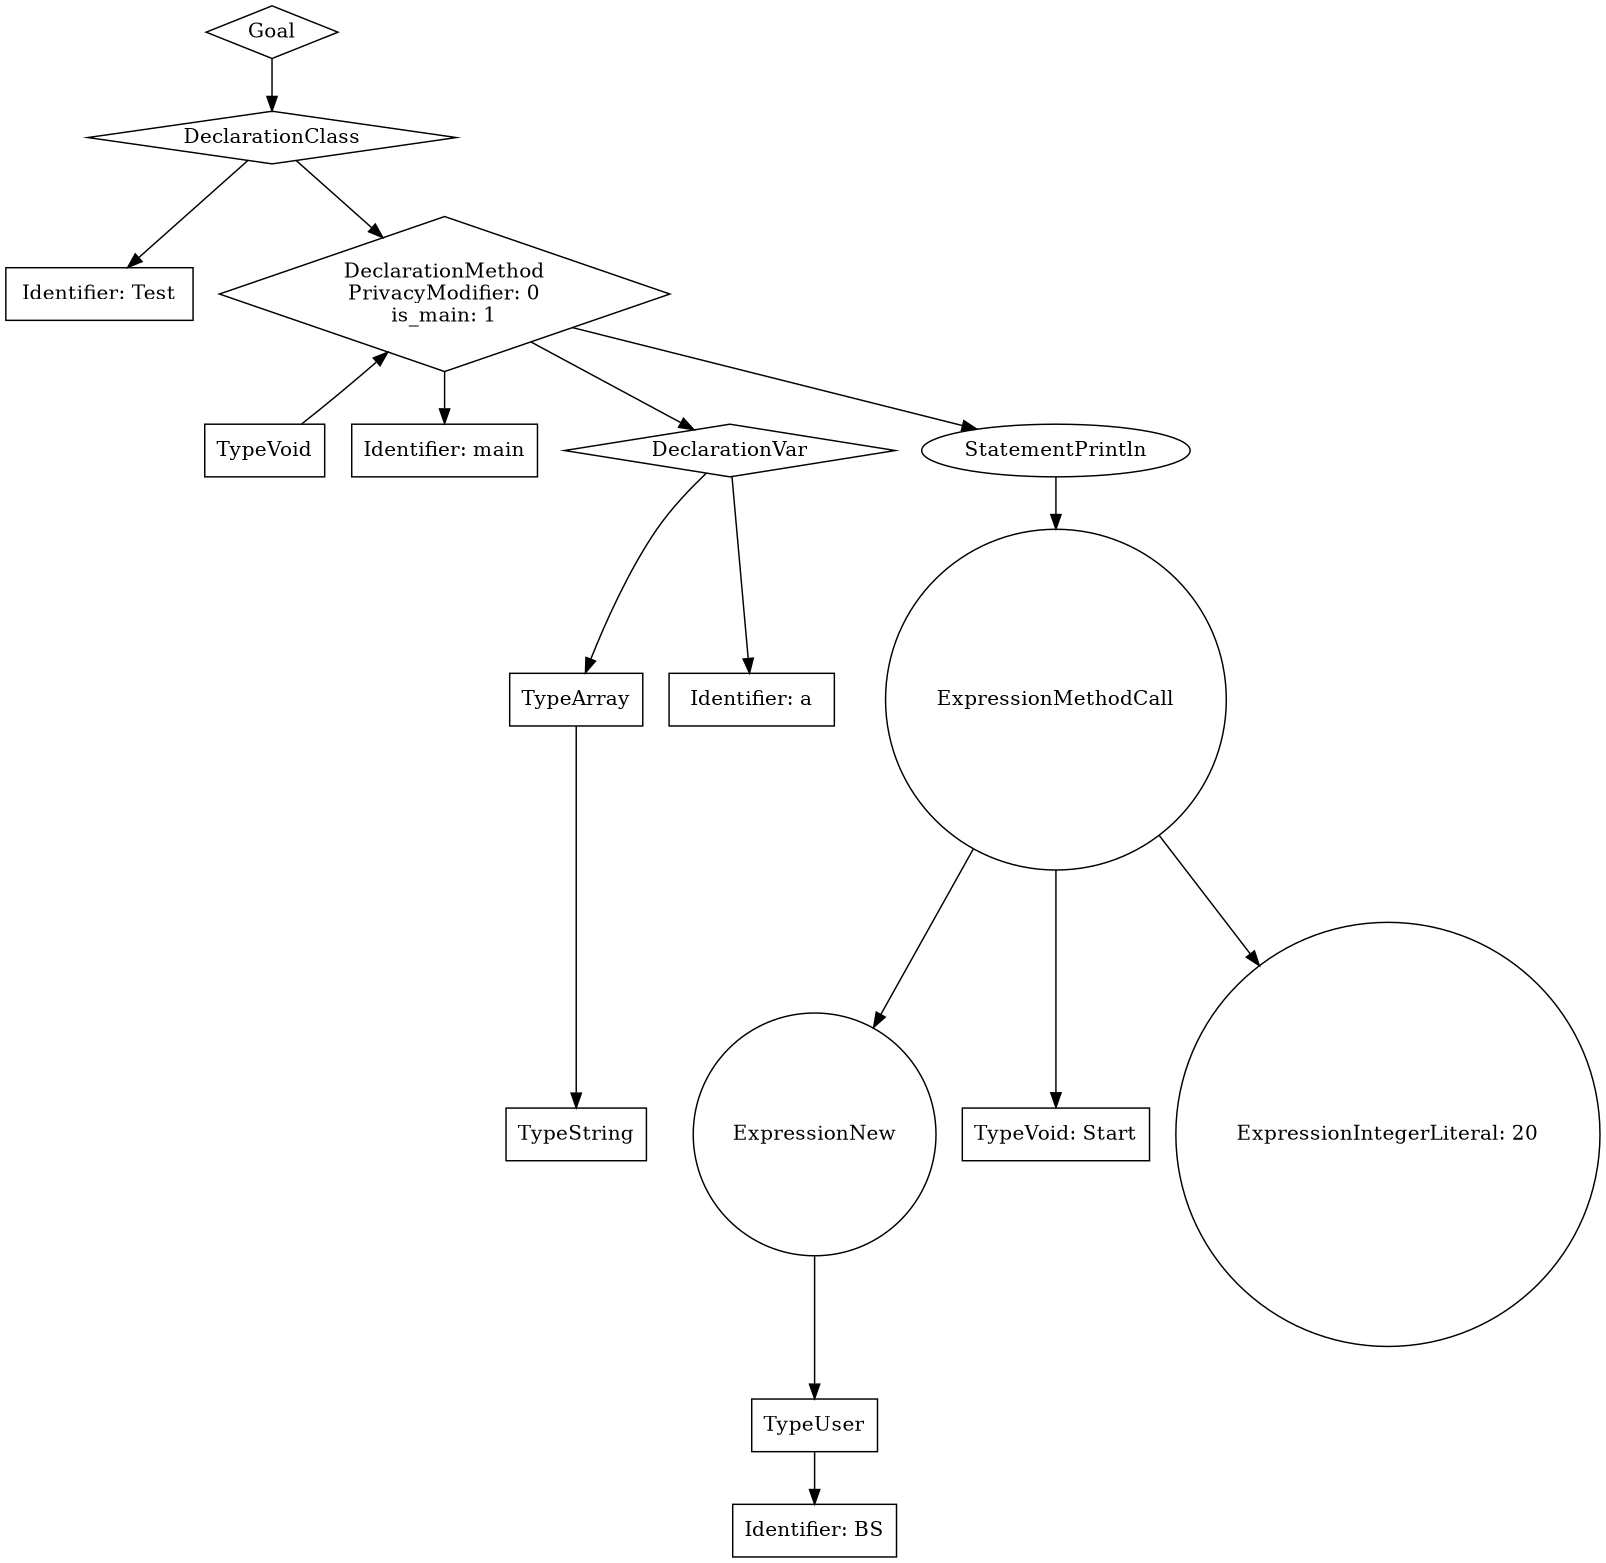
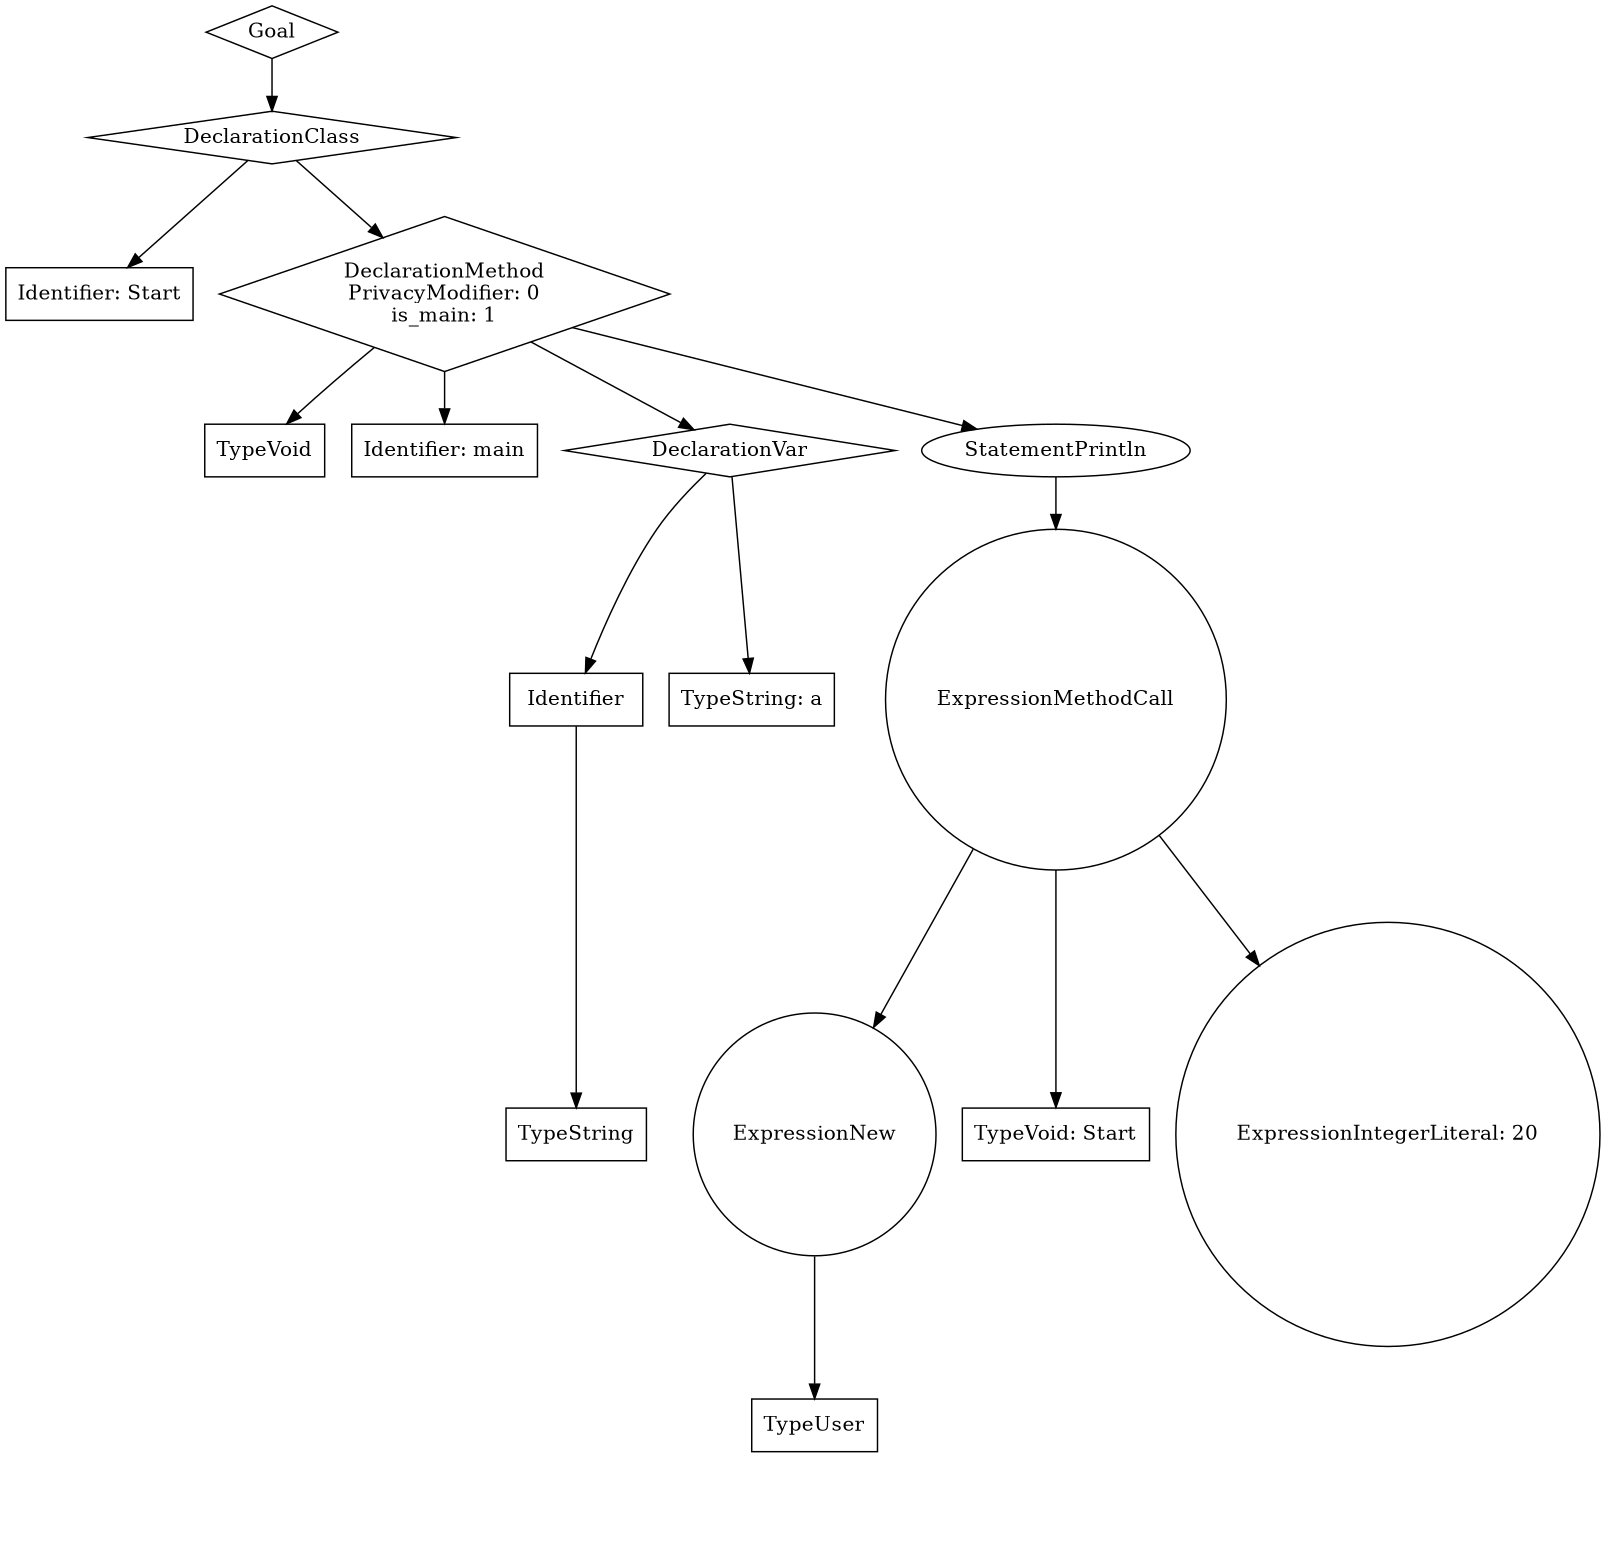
node "Identifier: Test": label "Identifier: Test" -> "Identifier: Start"
edge "TypeVoid" -> "DeclarationMethod PrivacyModifier: 0 is_main: 1": reversed
node "TypeArray": label "TypeArray" -> "Identifier"
node "Identifier: a": label "Identifier: a" -> "TypeString: a"
node "Identifier: BS": removed
